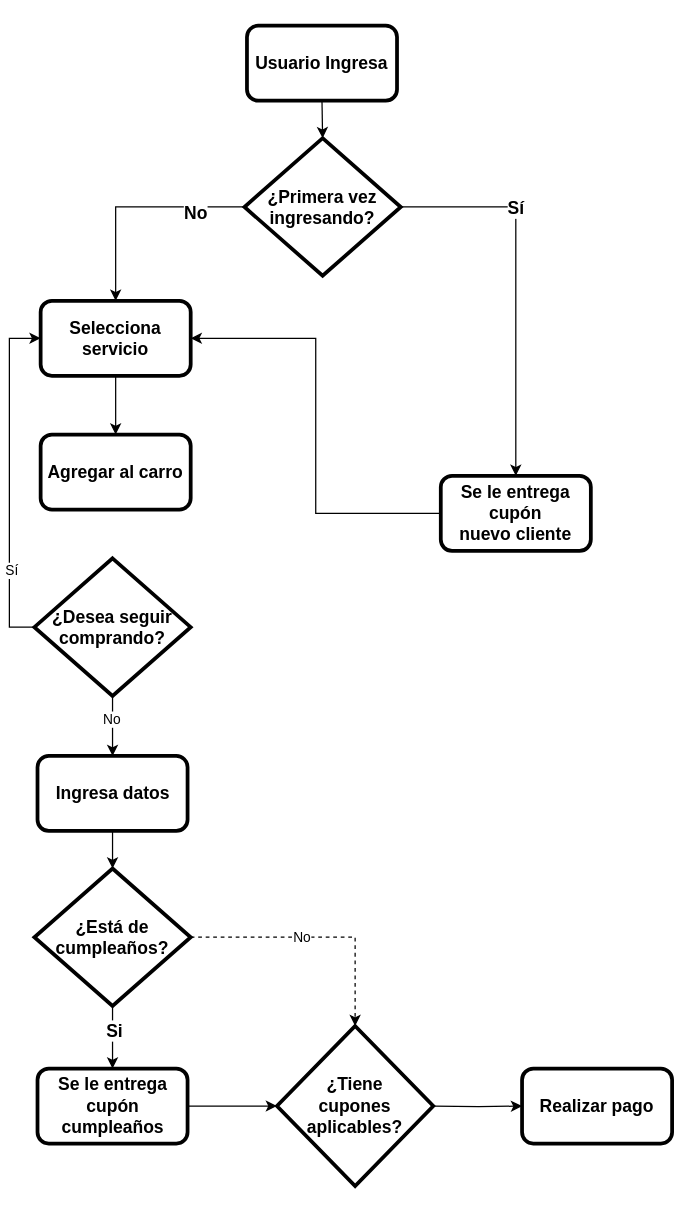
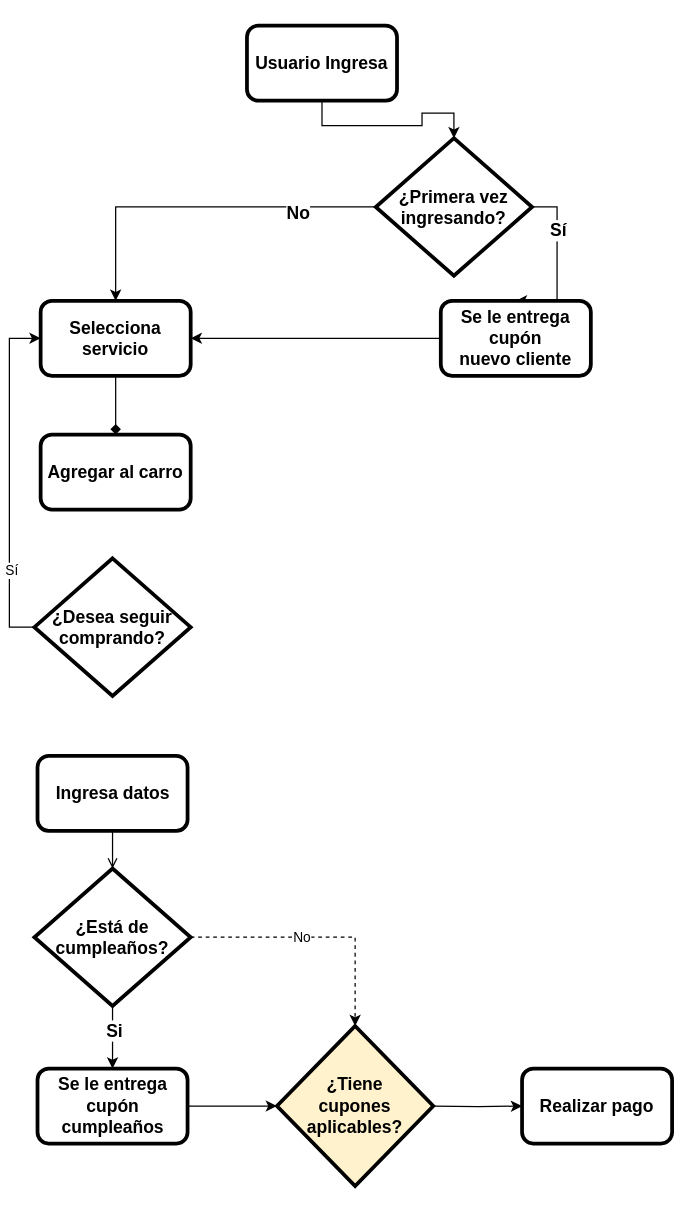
node "¿Primera vez ingresando?": moved (323, 207) -> (454, 207)
edge "Selecciona servicio" -> "Agregar al carro": arrowhead classic -> diamond
node "Se le entrega cupón nuevo cliente": moved (516, 513) -> (516, 338)
edge "¿Desea seguir comprando?" -> "Ingresa datos": removed, label "No"
edge "Ingresa datos" -> "¿Está de cumpleaños?": arrowhead classic -> open
node "¿Tiene cupones aplicables?": fillcolor #ffffff -> #fff2cc
